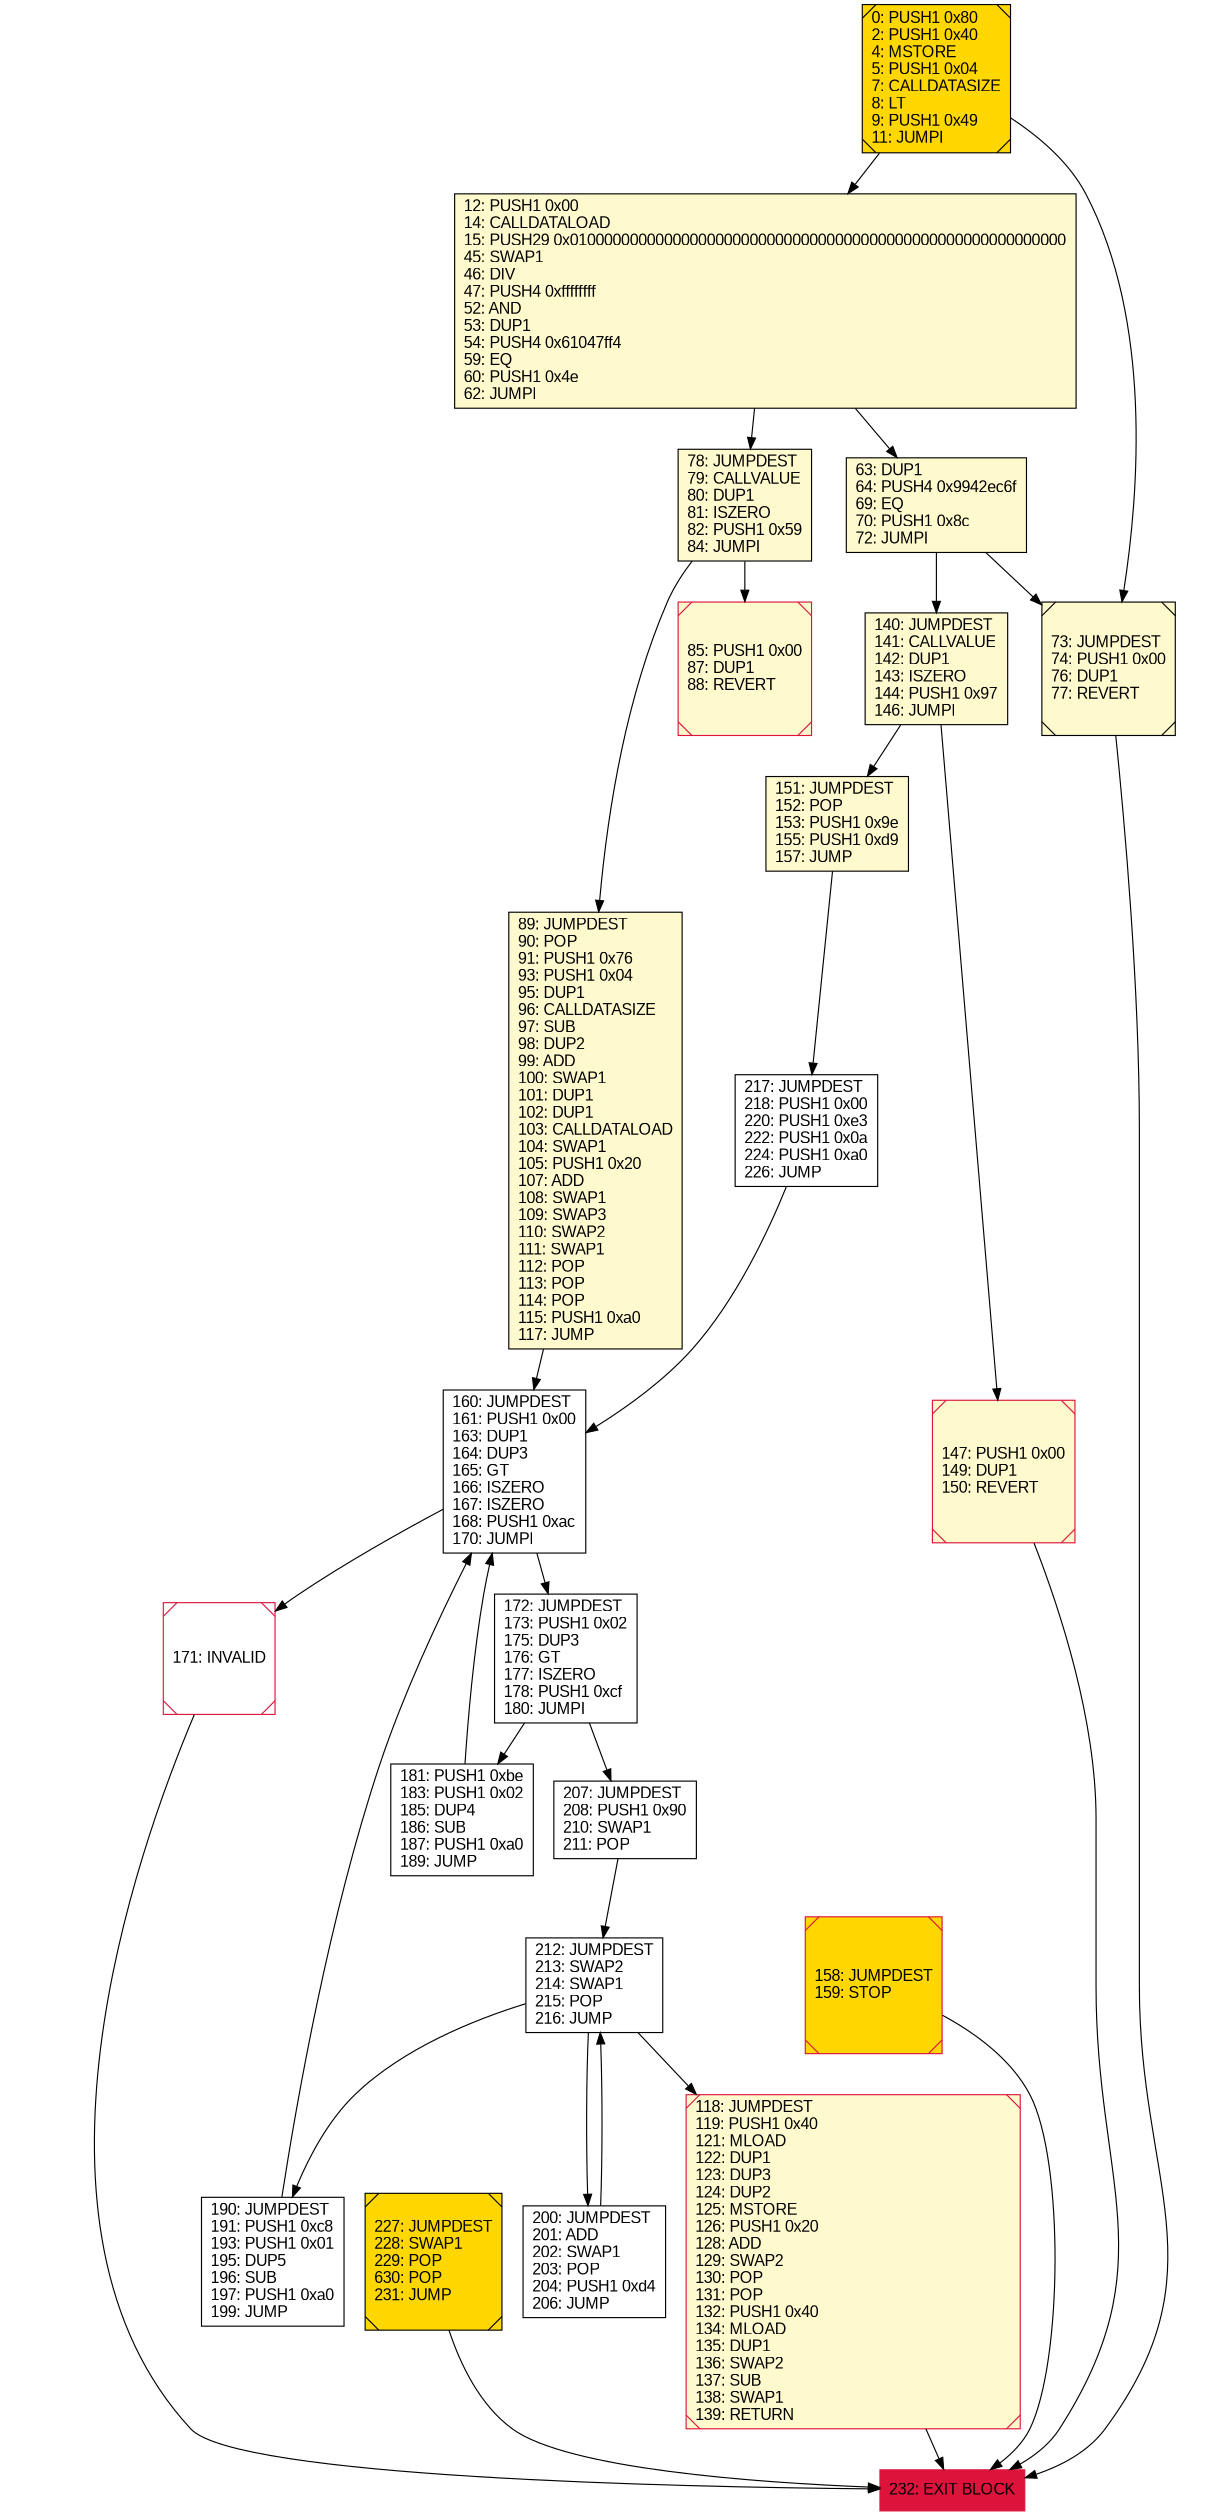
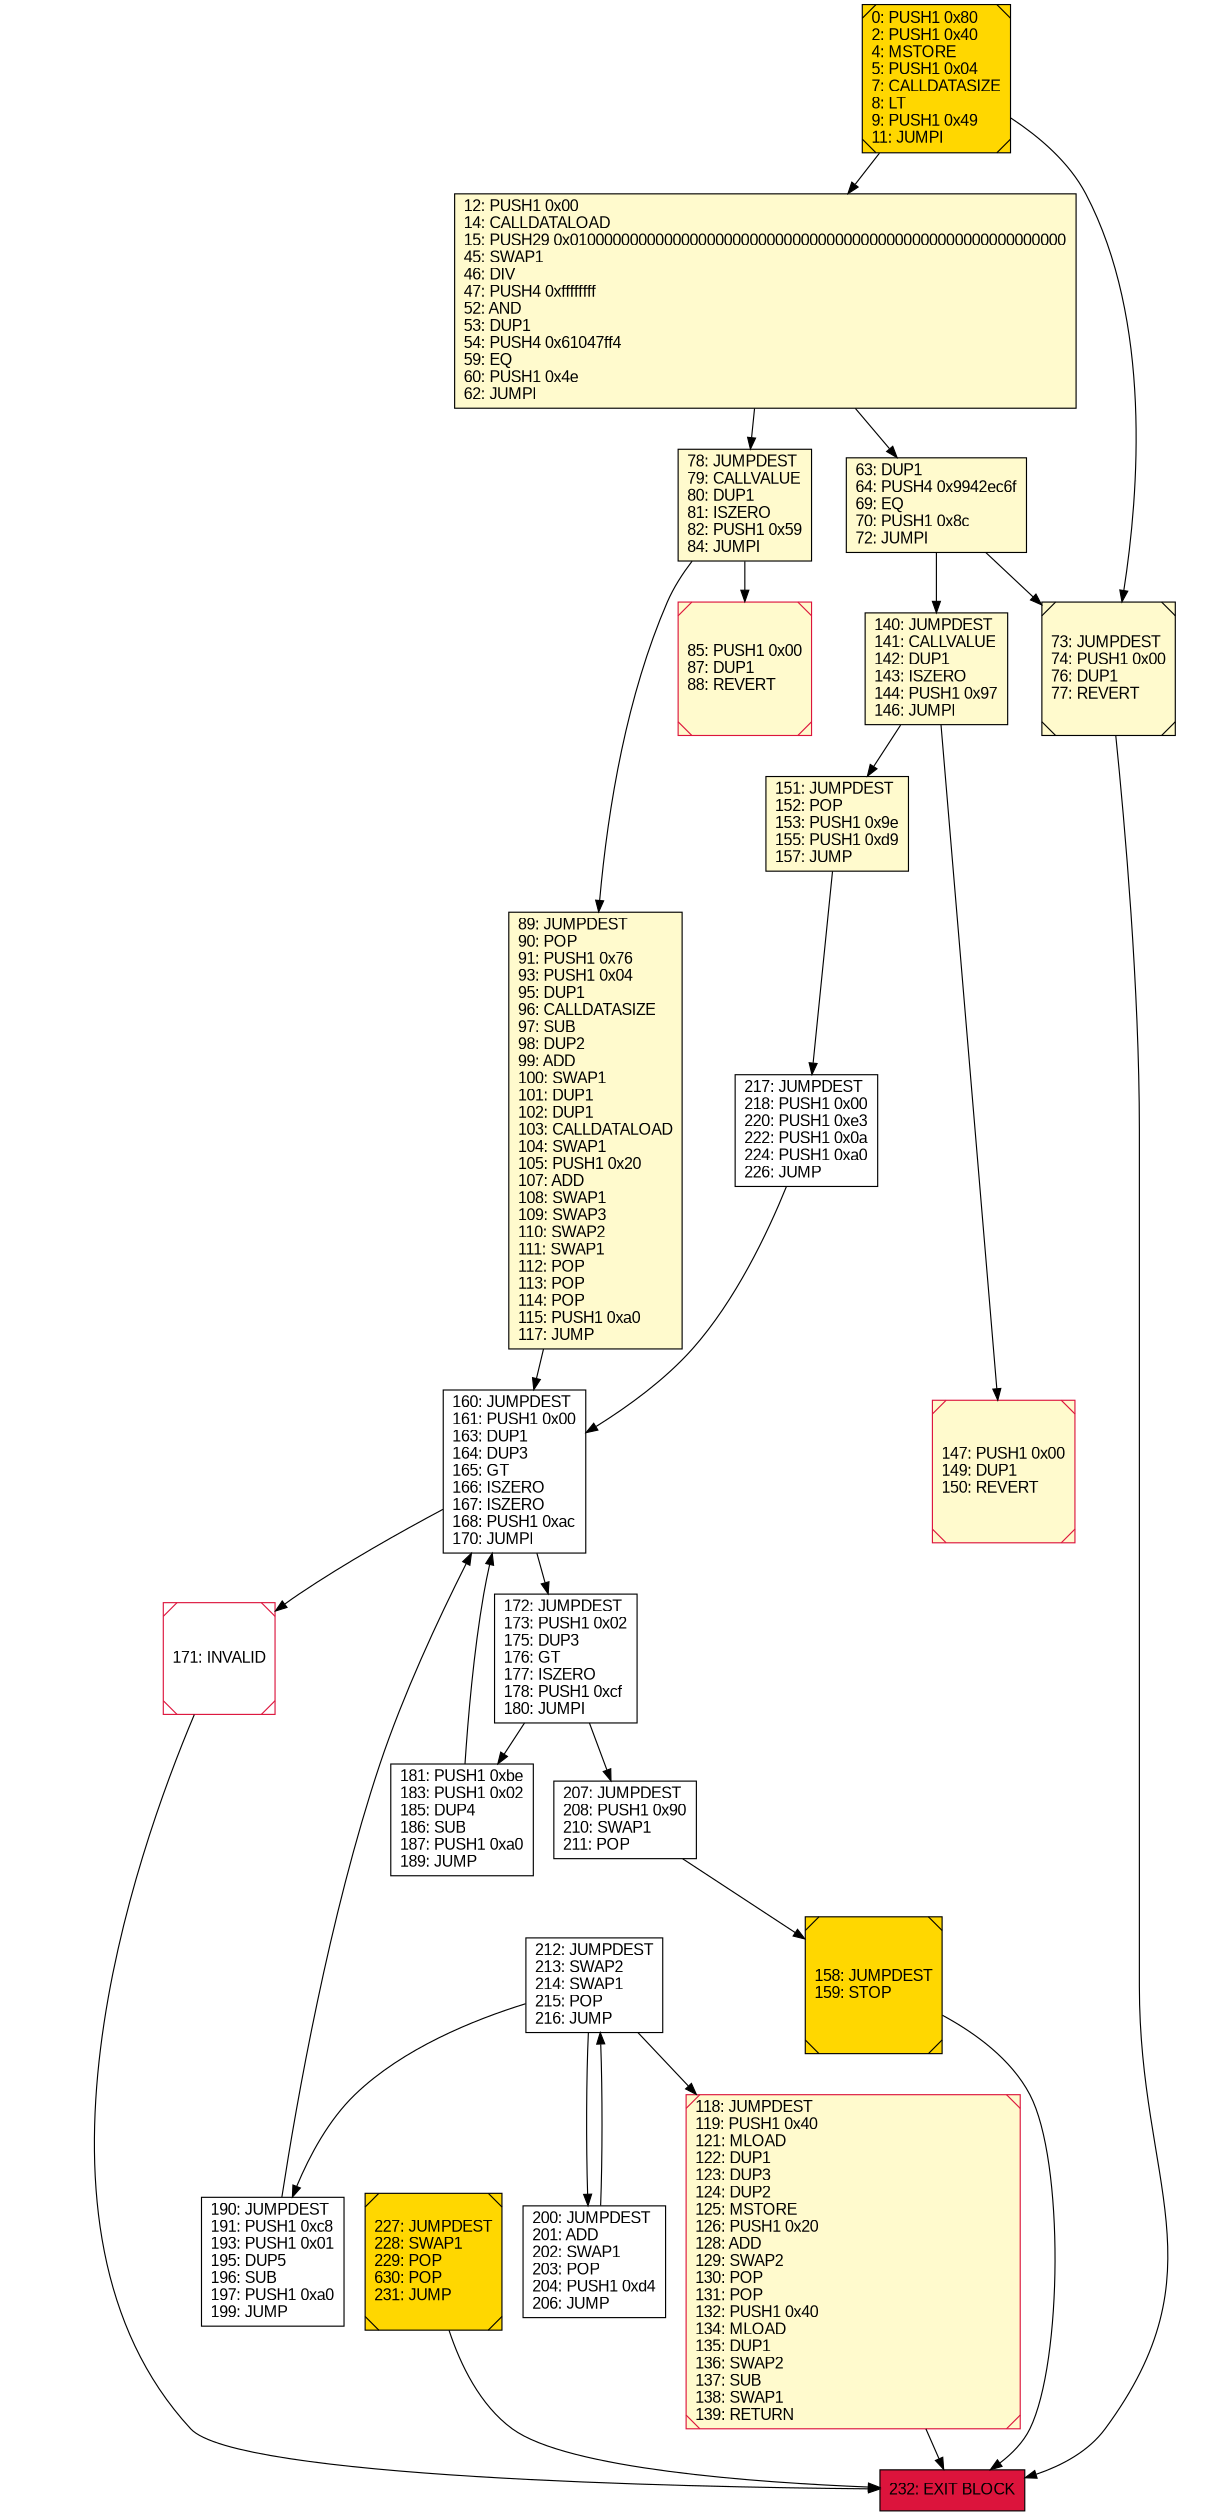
edge "207: JUMPDEST 208: PUSH1 0x90 210: SWAP1 211: POP" -> "212: JUMPDEST 213: SWAP2 214: SWAP1 215: POP 216: JUMP": now "207: JUMPDEST 208: PUSH1 0x90 210: SWAP1 211: POP" -> "158: JUMPDEST 159: STOP"
node "158: JUMPDEST 159: STOP": color crimson -> black
edge "147: PUSH1 0x00 149: DUP1 150: REVERT" -> "232: EXIT BLOCK": removed
node "232: EXIT BLOCK": color crimson -> black
